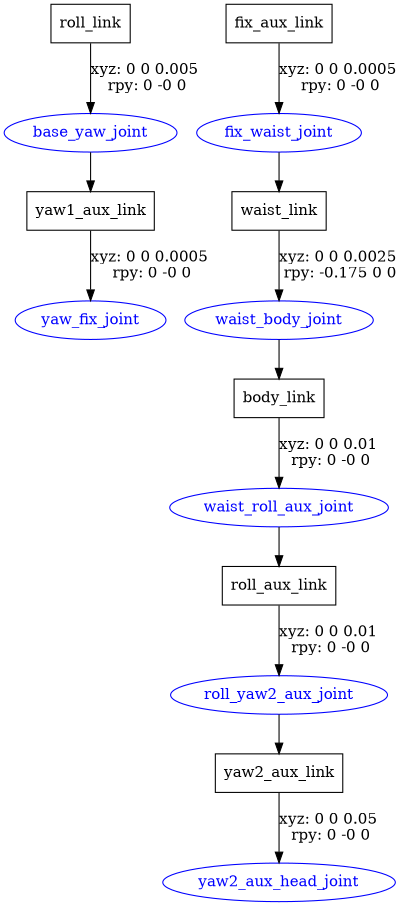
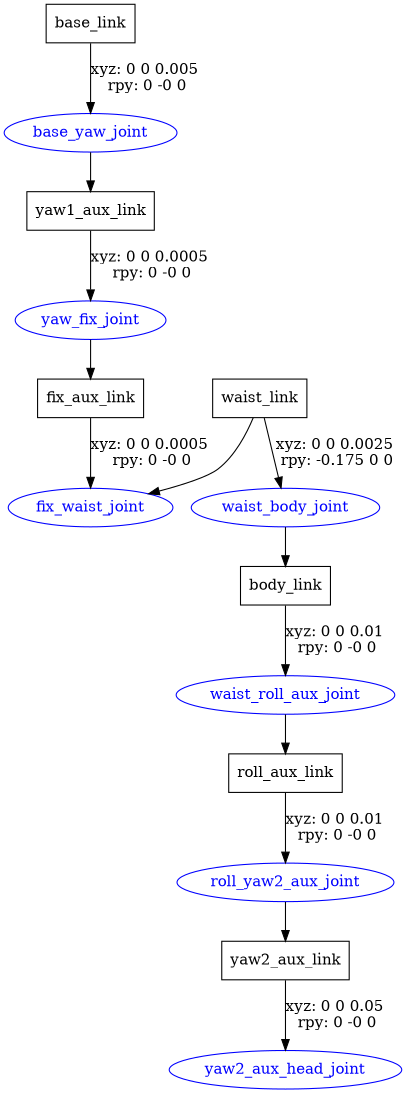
node "roll_link": label "roll_link" -> "base_link"
edge "fix_waist_joint" -> "waist_link": reversed
edge "yaw_fix_joint" -> "fix_aux_link": added
